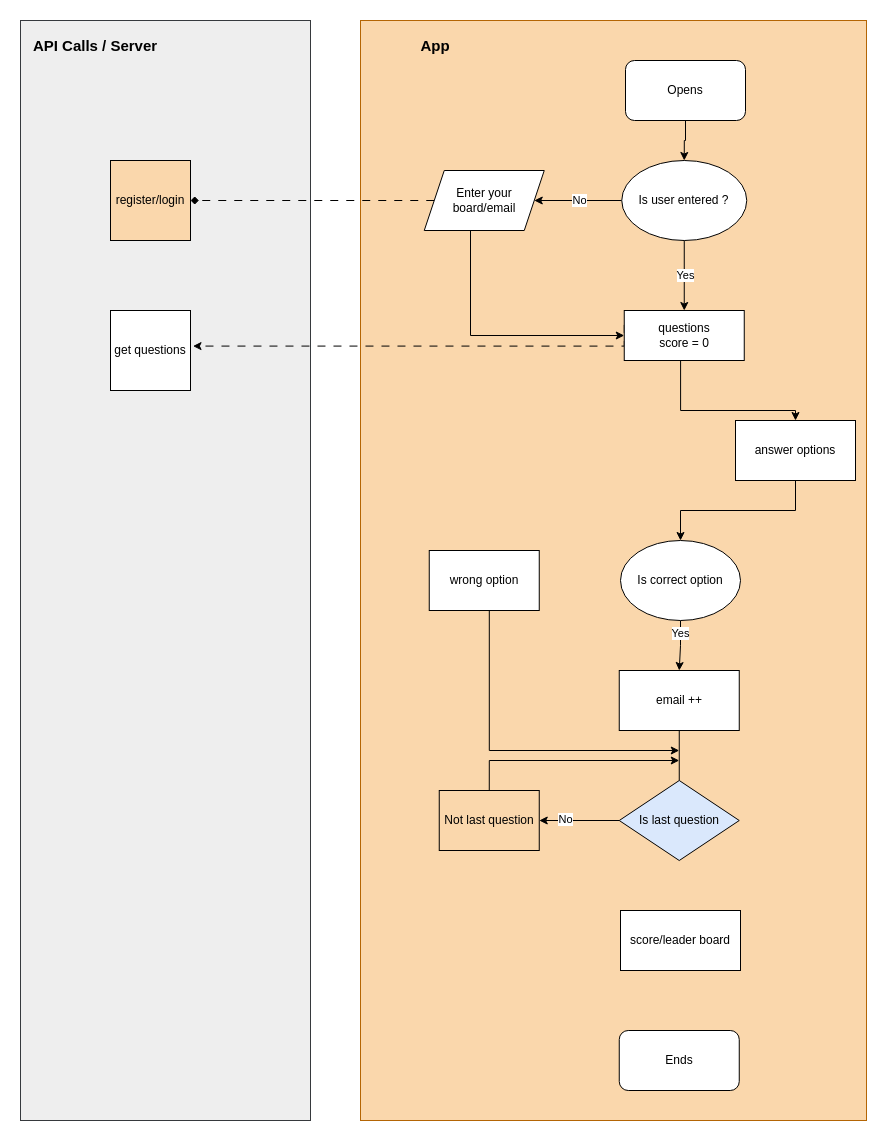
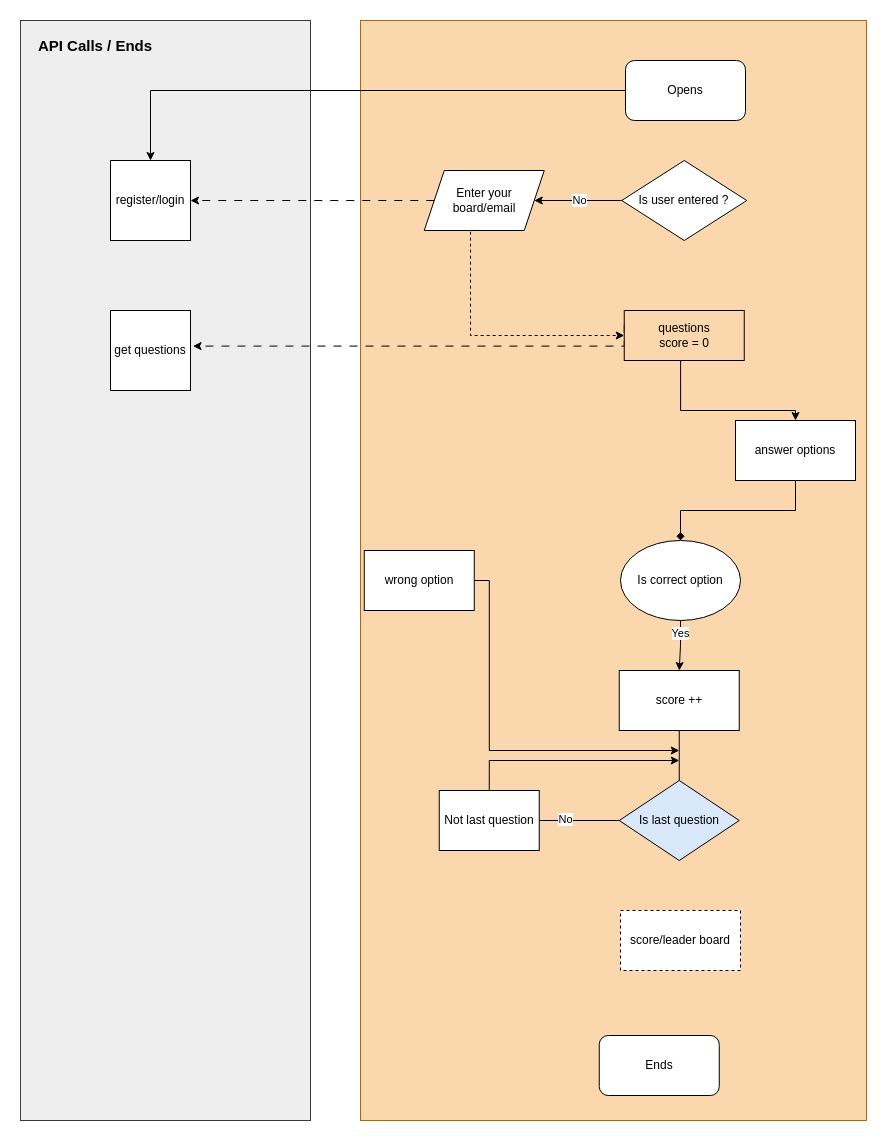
node "API Calls / Server": label "API Calls / Server" -> "API Calls / Ends"
node "App": removed
edge "Opens" -> "Is user entered ?": now "Opens" -> "register/login"
node "register/login": fillcolor #fad7ac -> #ffffff
edge "Enter your board/email" -> "register/login": arrowhead diamond -> classic
node "Is user entered ?": shape ellipse -> diamond
edge "Is user entered ?" -> "questions score = 0": removed, label "Yes"
edge "Enter your board/email" -> "questions score = 0": style solid -> dashed
node "questions score = 0": fillcolor #ffffff -> #fad7ac
edge "answer options" -> "Is correct option": arrowhead classic -> diamond
node "wrong option": moved (484, 581) -> (419, 581)
node "email ++": label "email ++" -> "score ++"
node "Not last question": fillcolor #fad7ac -> #ffffff
edge "Is last question" -> "Not last question": arrowhead classic -> none
node "score/leader board": style solid -> dashed
node "Ends": moved (679, 1061) -> (659, 1066)
